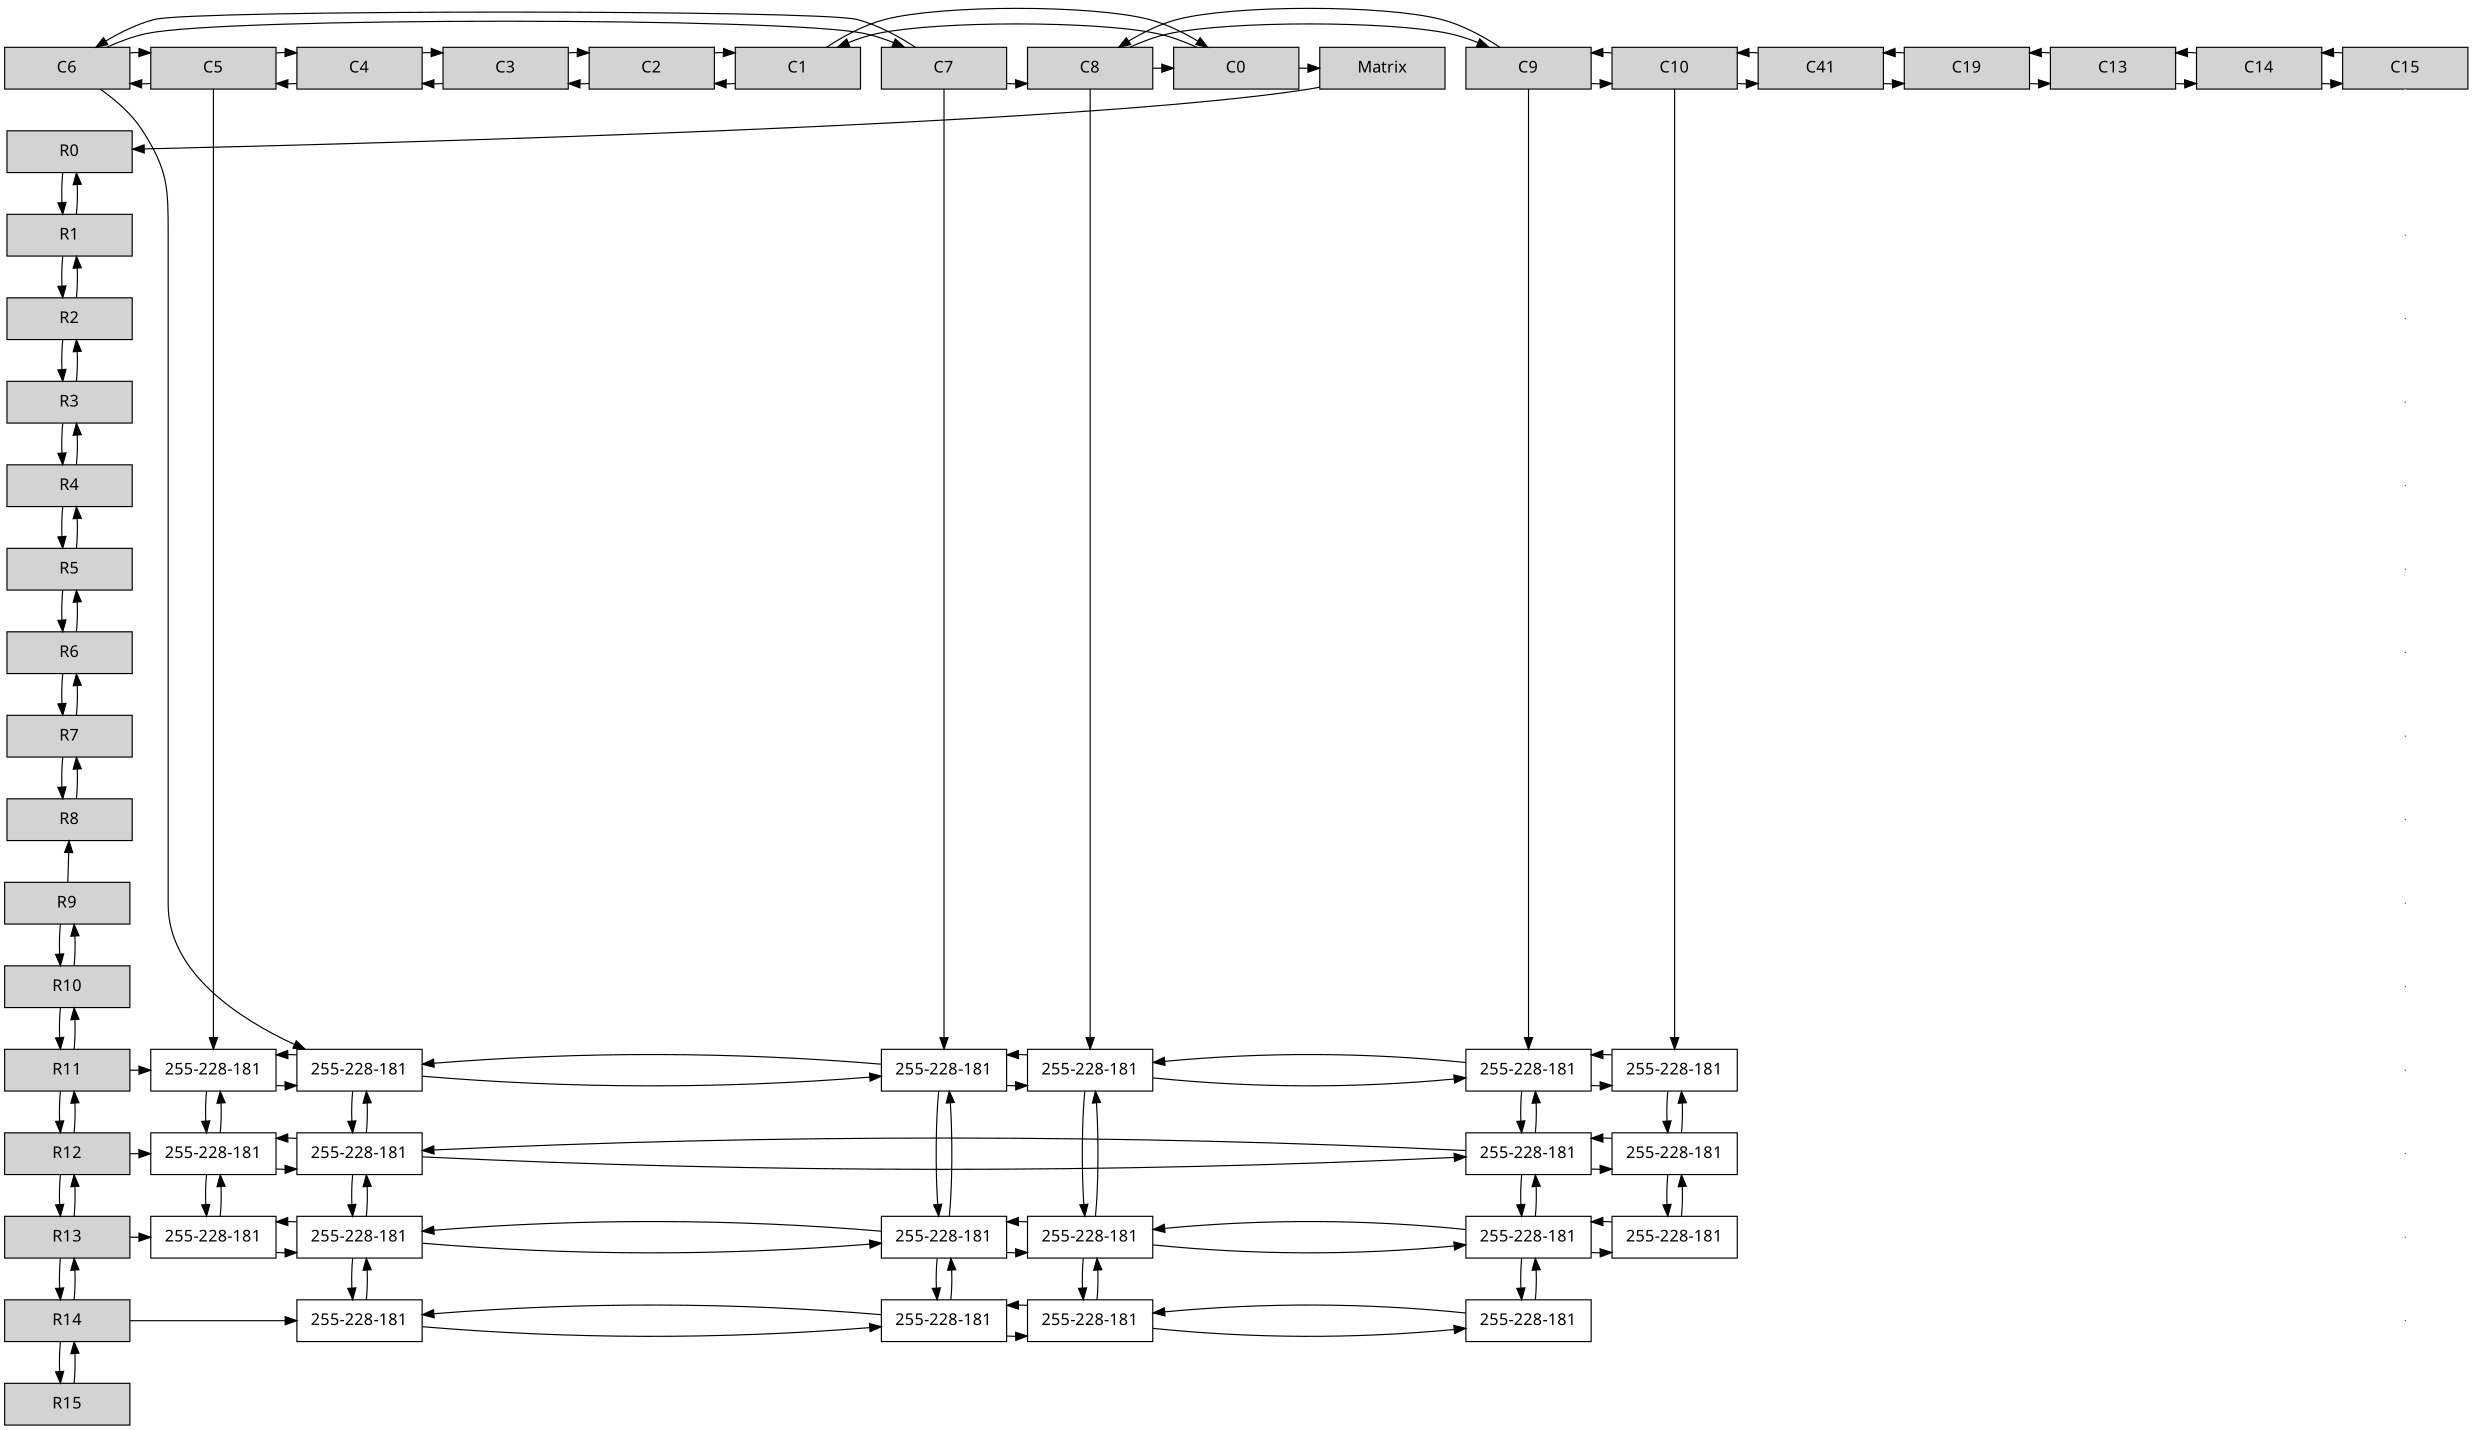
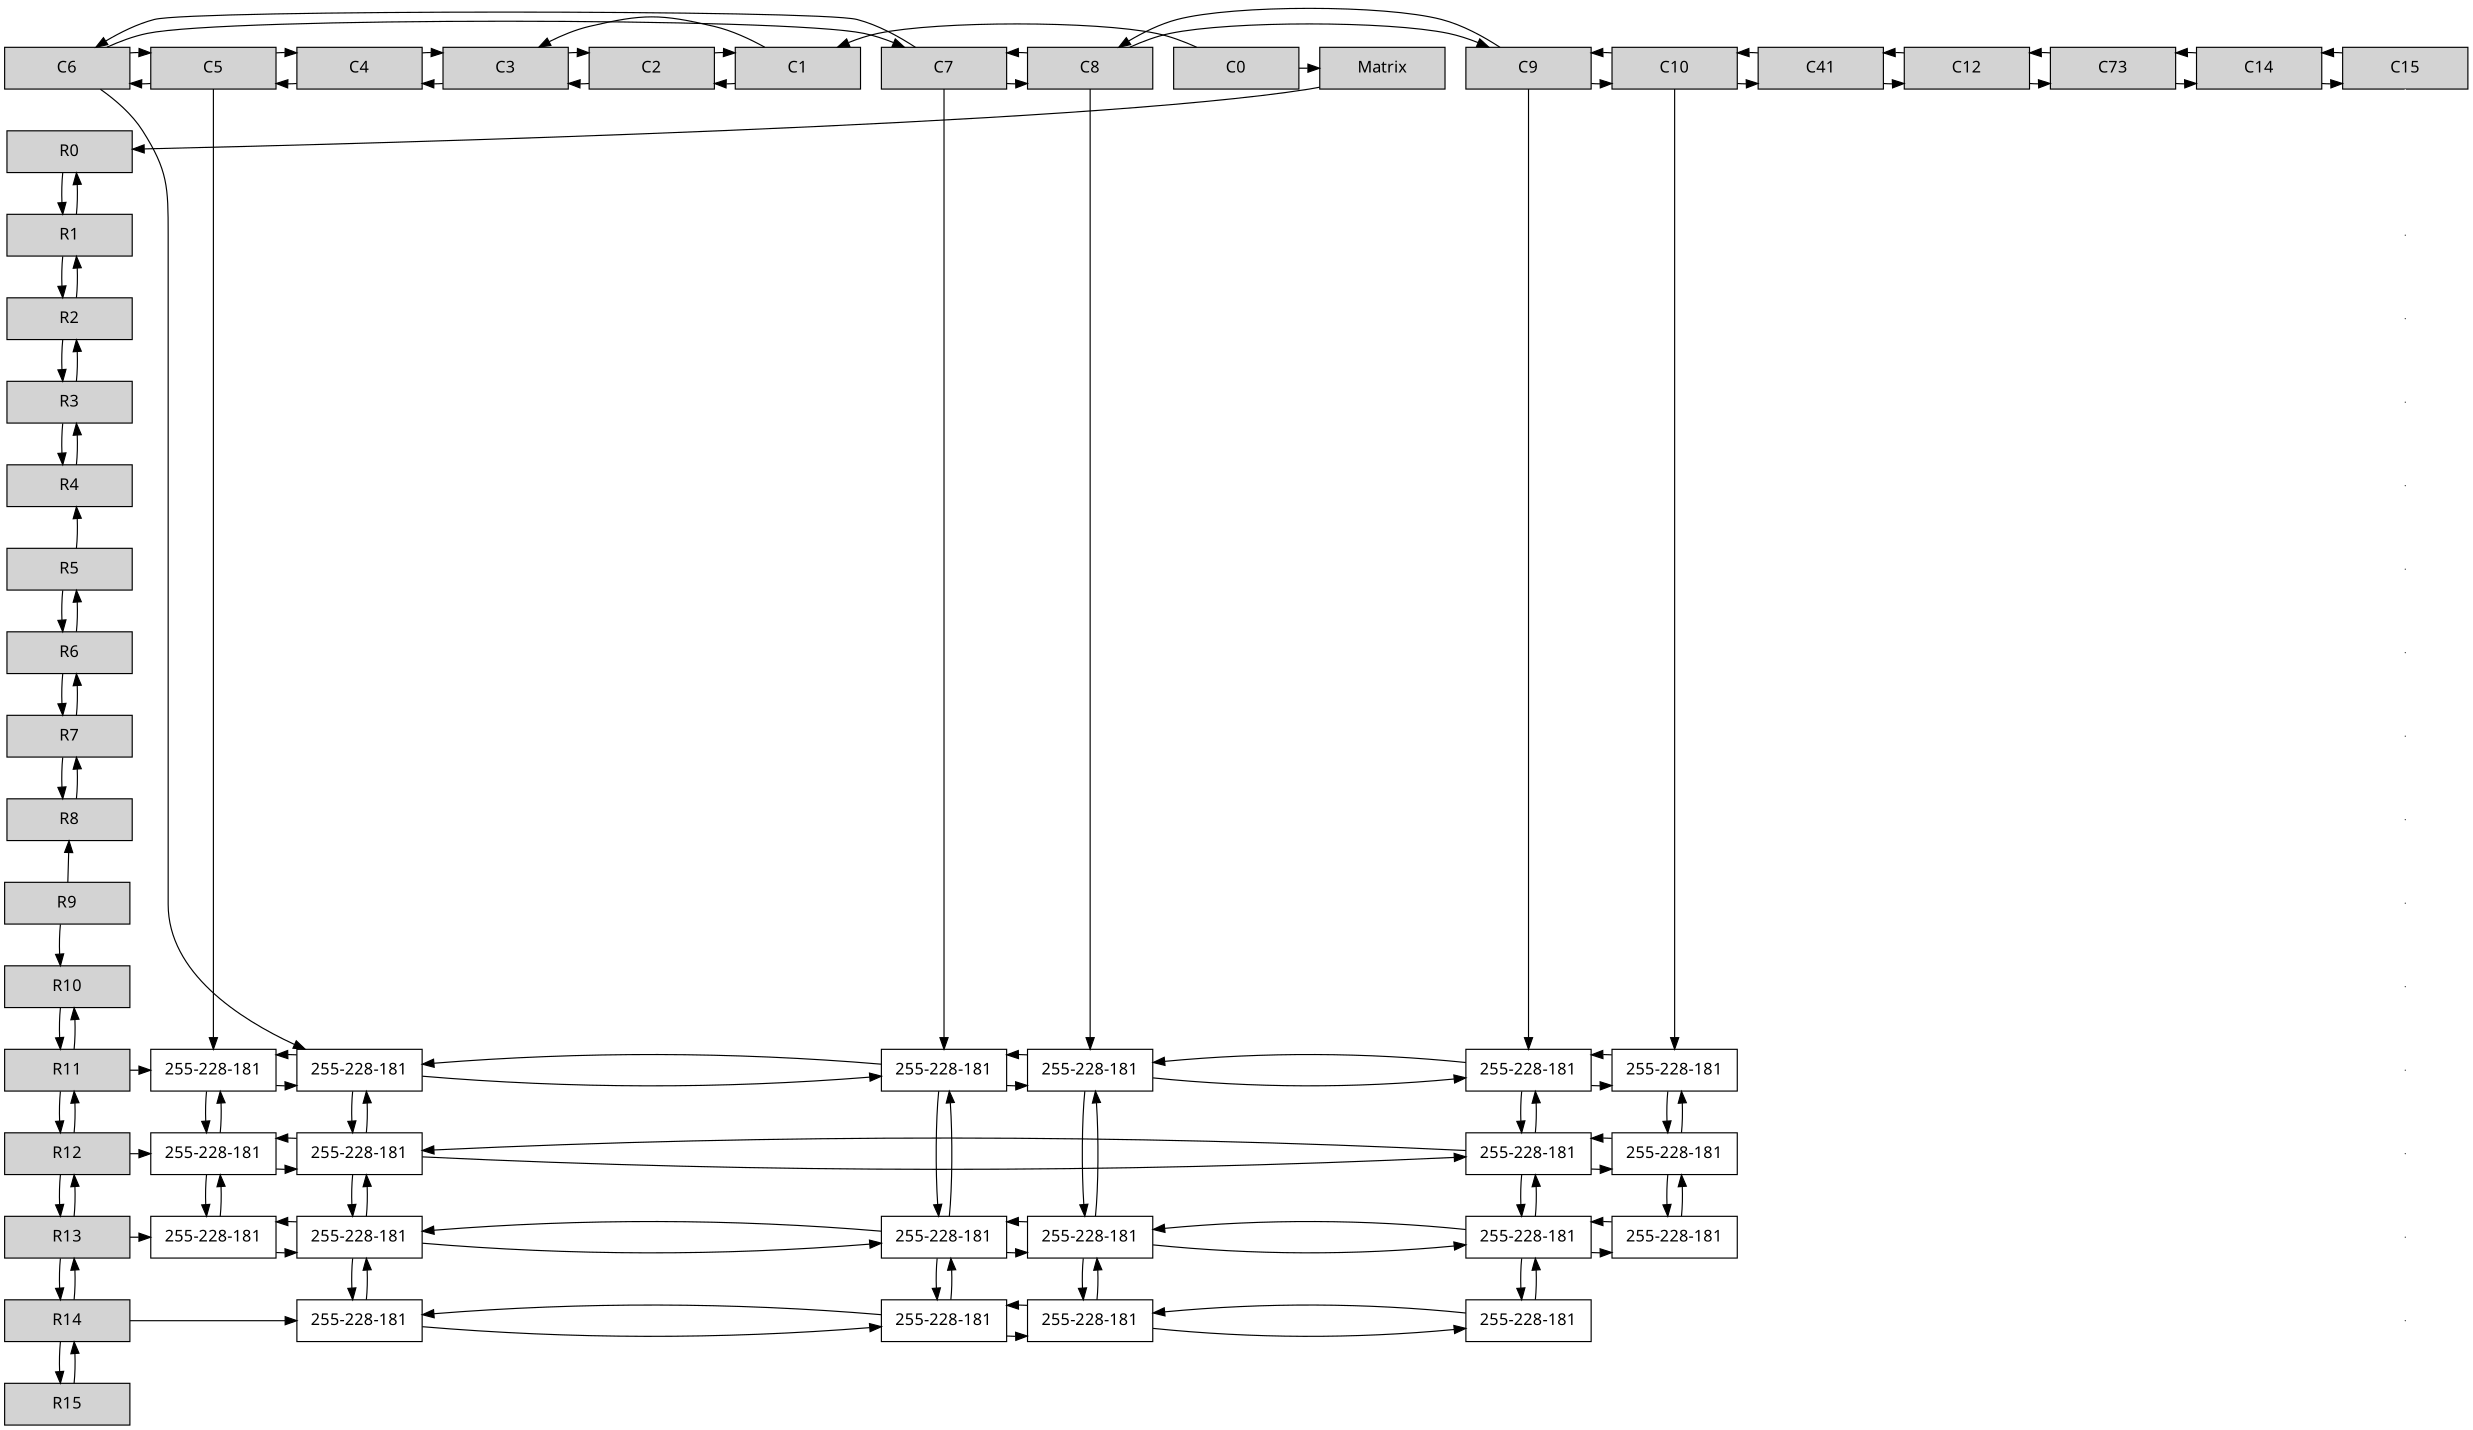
edge "C1" -> "C0": now "C1" -> "C3"
edge "C8" -> "C0": now "C8" -> "C7"
node "C19": label "C19" -> "C12"
node "C13": label "C13" -> "C73"
edge "R4" -> "R5": removed
edge "R10" -> "R9": removed
